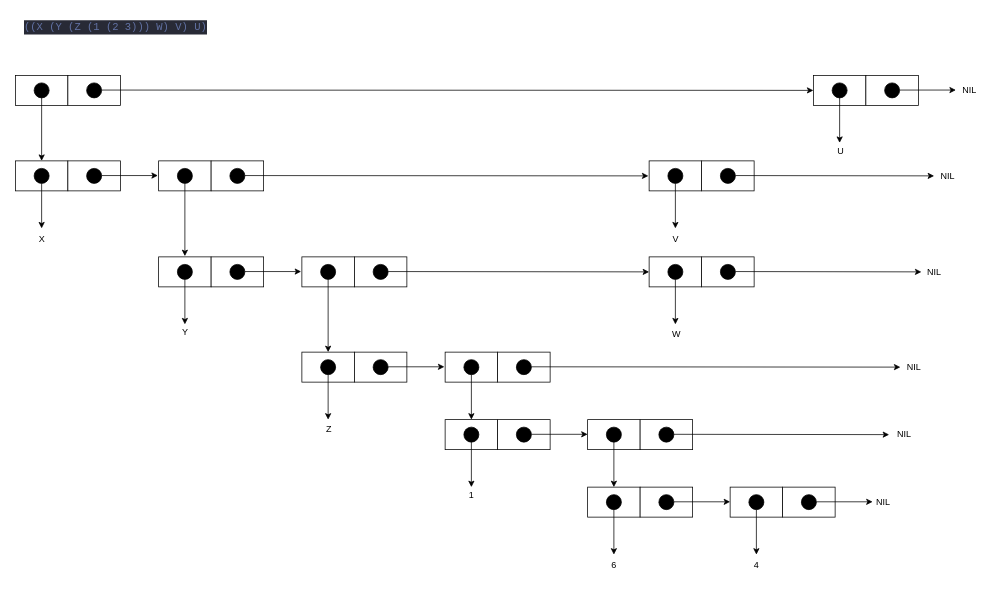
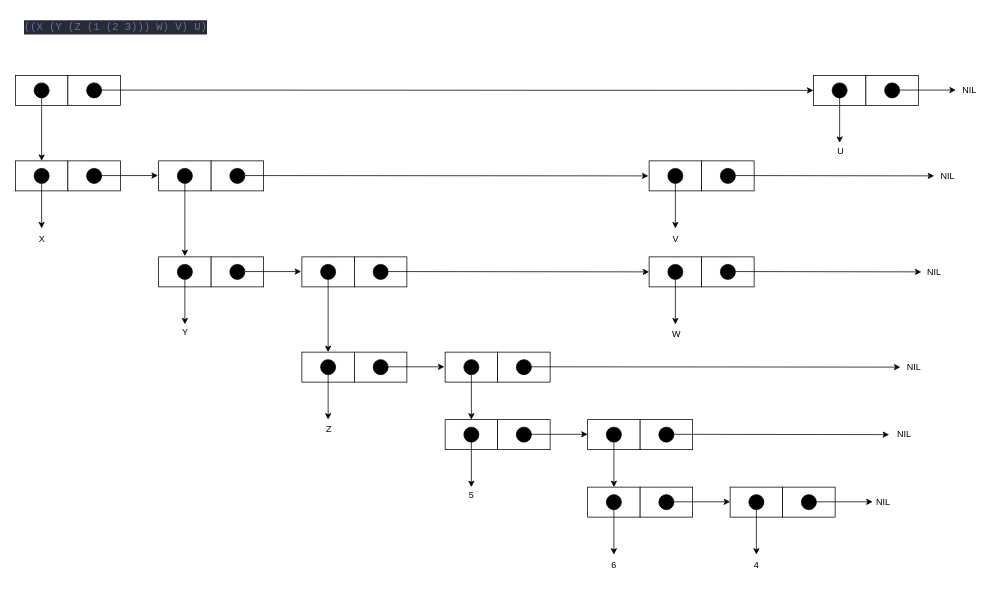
node "1": label "1" -> "5"
